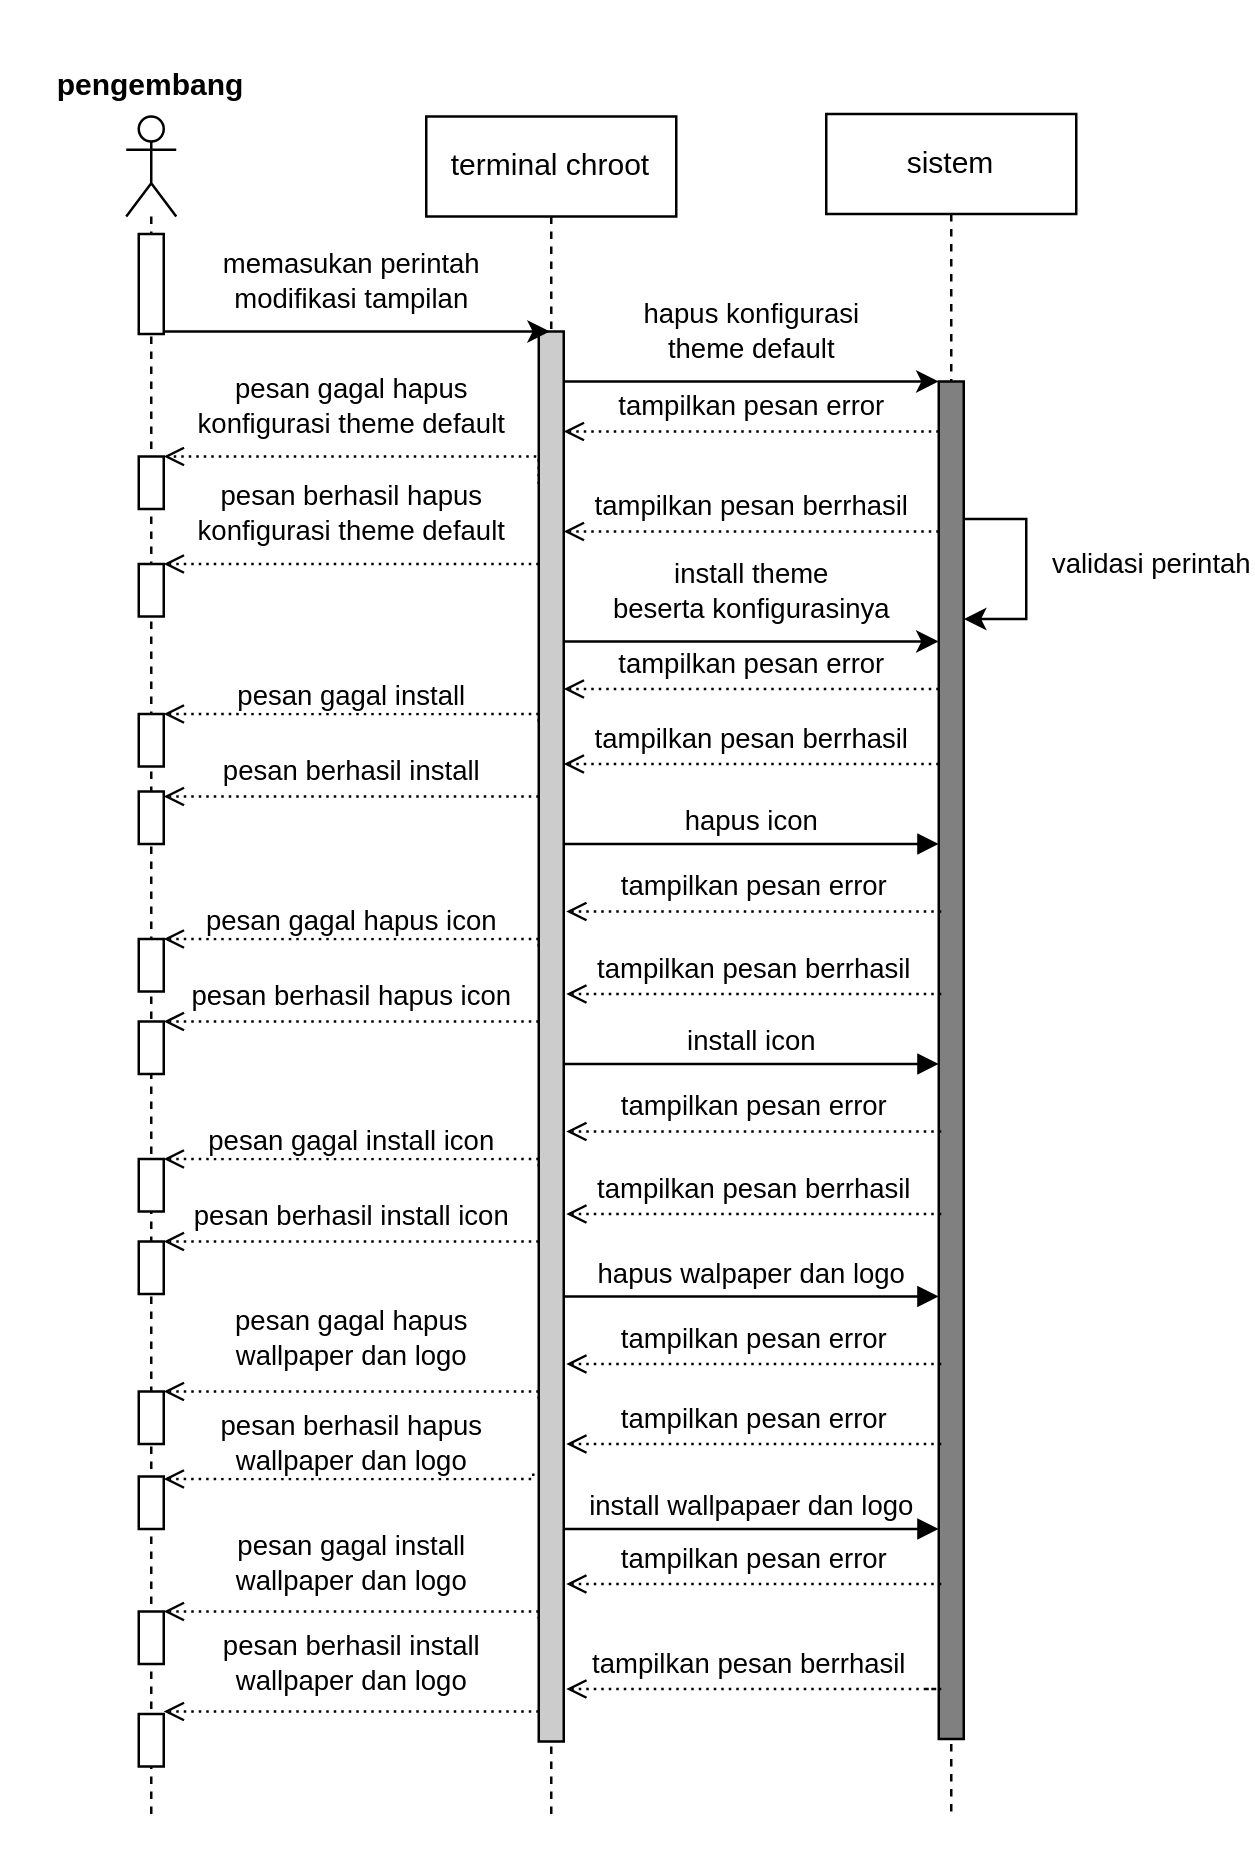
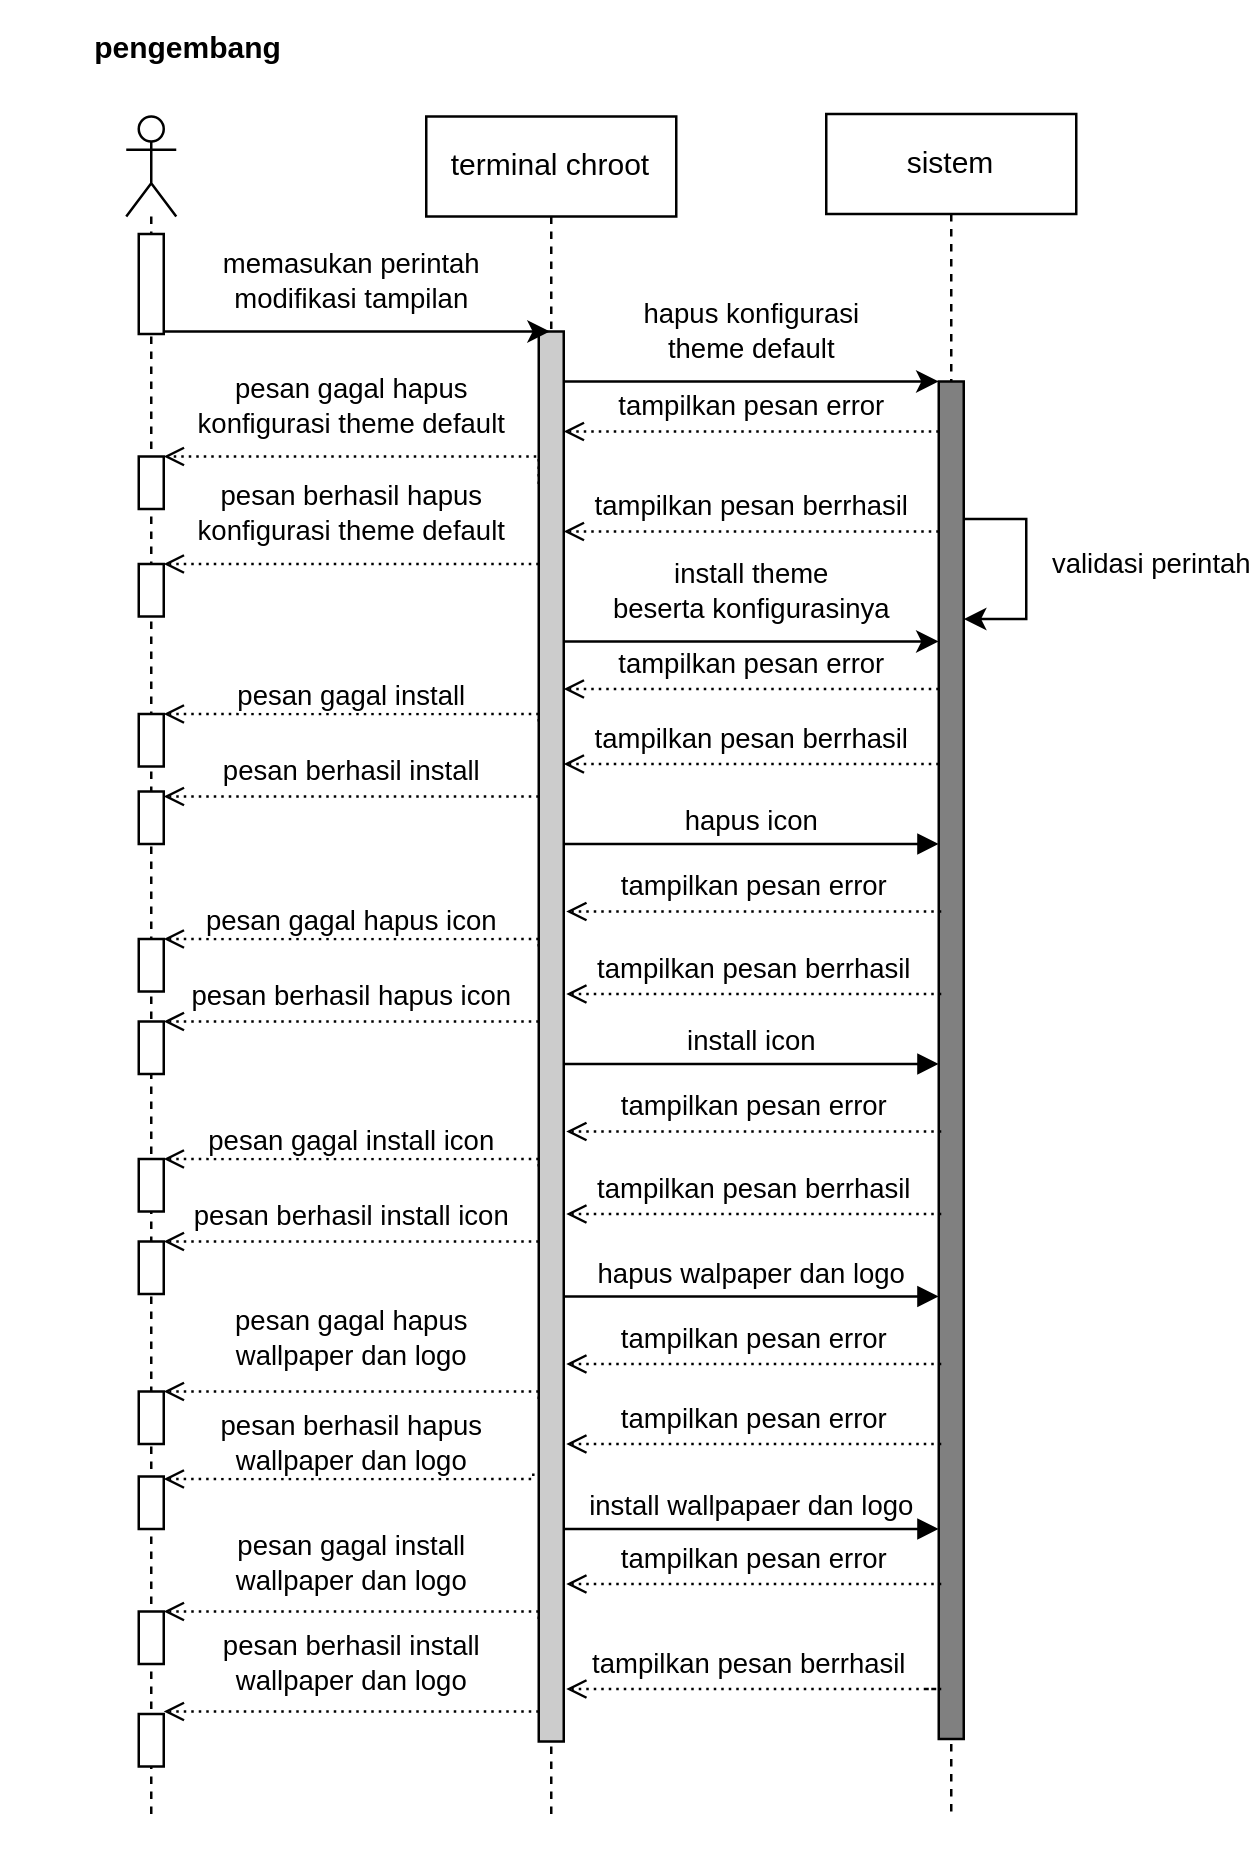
node "pengembang": moved (151, 84) -> (189, 46)
